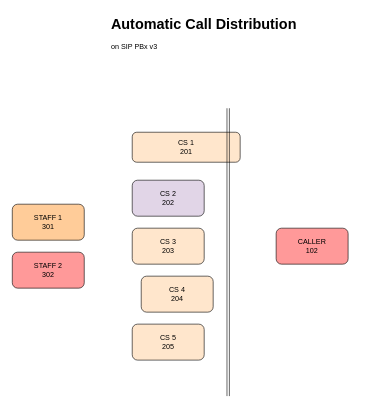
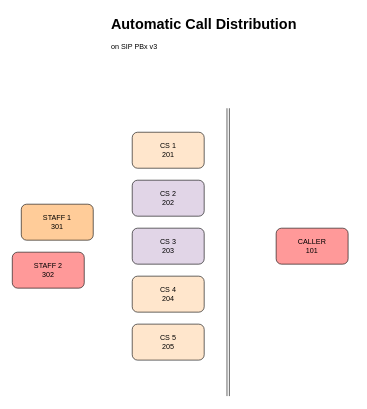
node "CS 1 201": size 108x30 -> 72x36
node "STAFF 1 301": moved (48, 222) -> (57, 222)
node "CS 3 203": fillcolor #ffe6cc -> #e1d5e7
node "CALLER 102": label "CALLER 102" -> "CALLER 101"
node "CS 4 204": moved (177, 294) -> (168, 294)
